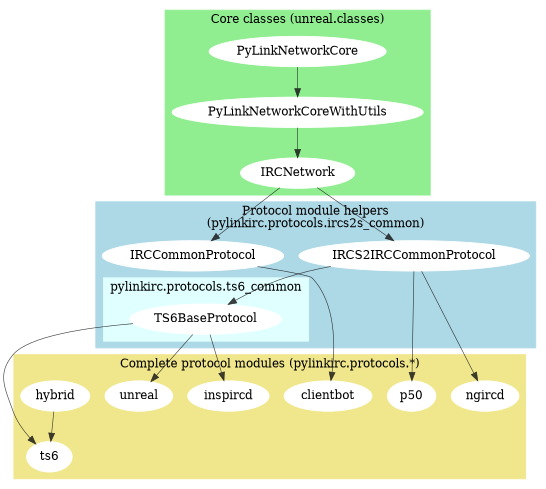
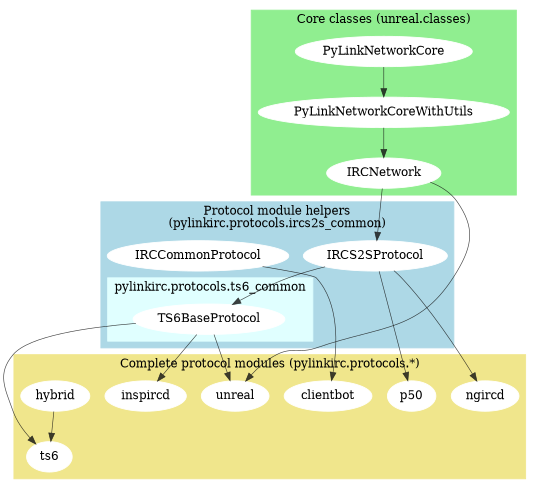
edge "IRCNetwork" -> "IRCCommonProtocol": now "IRCNetwork" -> "unreal"
node "IRCS2IRCCommonProtocol": label "IRCS2IRCCommonProtocol" -> "IRCS2SProtocol"
